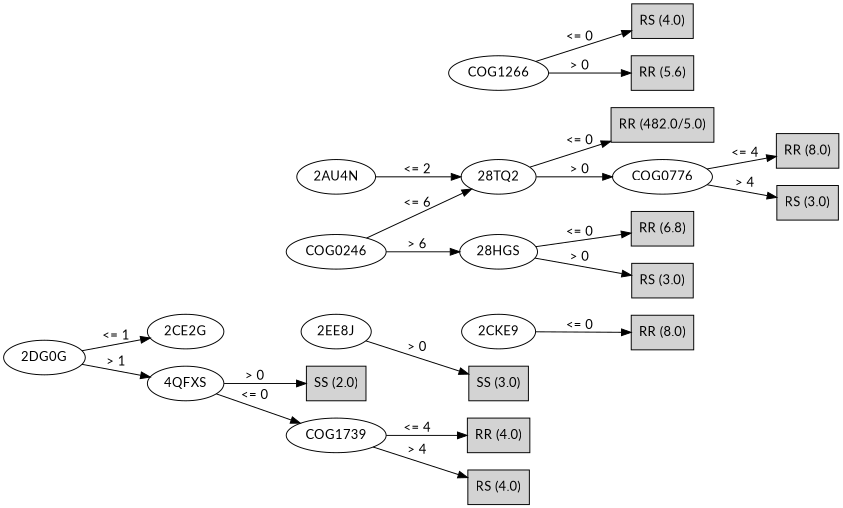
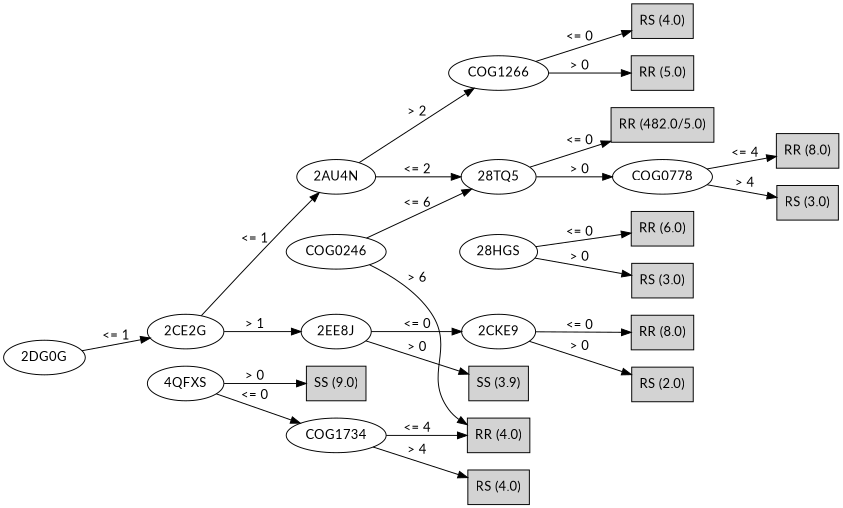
node "RR (5.6)": label "RR (5.6)" -> "RR (5.0)"
edge "2AU4N" -> "COG1266": added, label "> 2"
node "28TQ2": label "28TQ2" -> "28TQ5"
node "COG0776": label "COG0776" -> "COG0778"
node "RR (6.8)": label "RR (6.8)" -> "RR (6.0)"
edge "COG0246" -> "28HGS": now "COG0246" -> "RR (4.0)"
edge "2CE2G" -> "2AU4N": added, label "<= 1"
edge "2CE2G" -> "2EE8J": added, label "> 1"
edge "2EE8J" -> "2CKE9": added, label "<= 0"
edge "2DG0G" -> "4QFXS": removed, label "> 1"
node "SS (2.0)": label "SS (2.0)" -> "SS (9.0)"
node "SS (3.0)": label "SS (3.0)" -> "SS (3.9)"
node "RS (2.0)": added
node "COG1739": label "COG1739" -> "COG1734"
